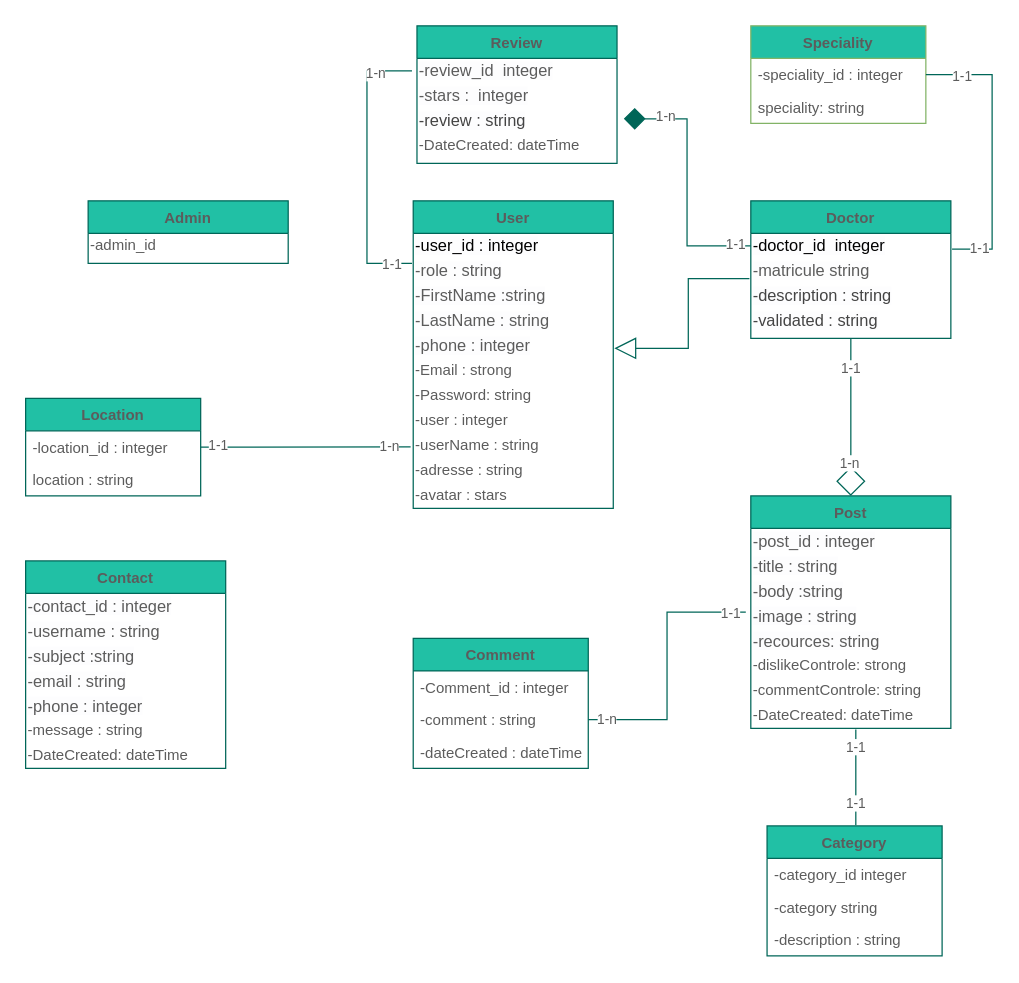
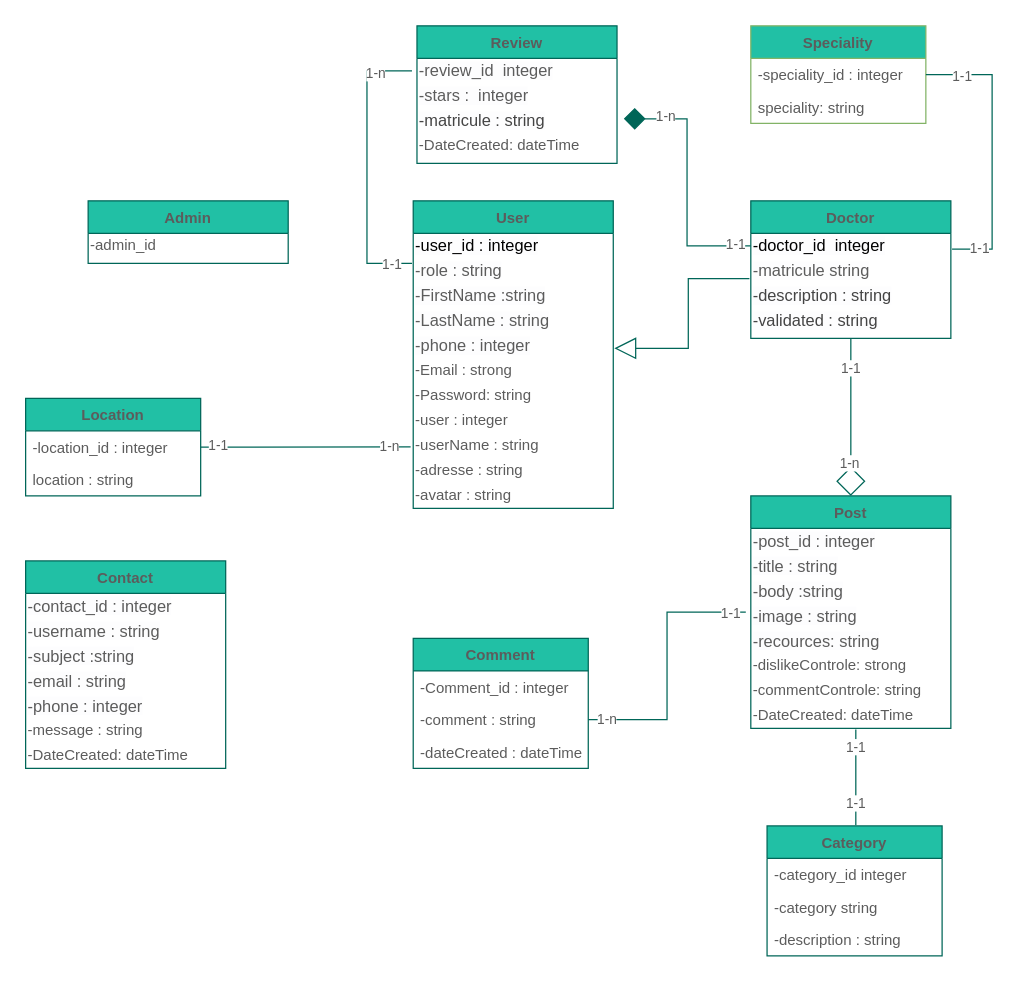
node "-review : string": label "-review : string" -> "-matricule : string"
node "-avatar : stars": label "-avatar : stars" -> "-avatar : string"
